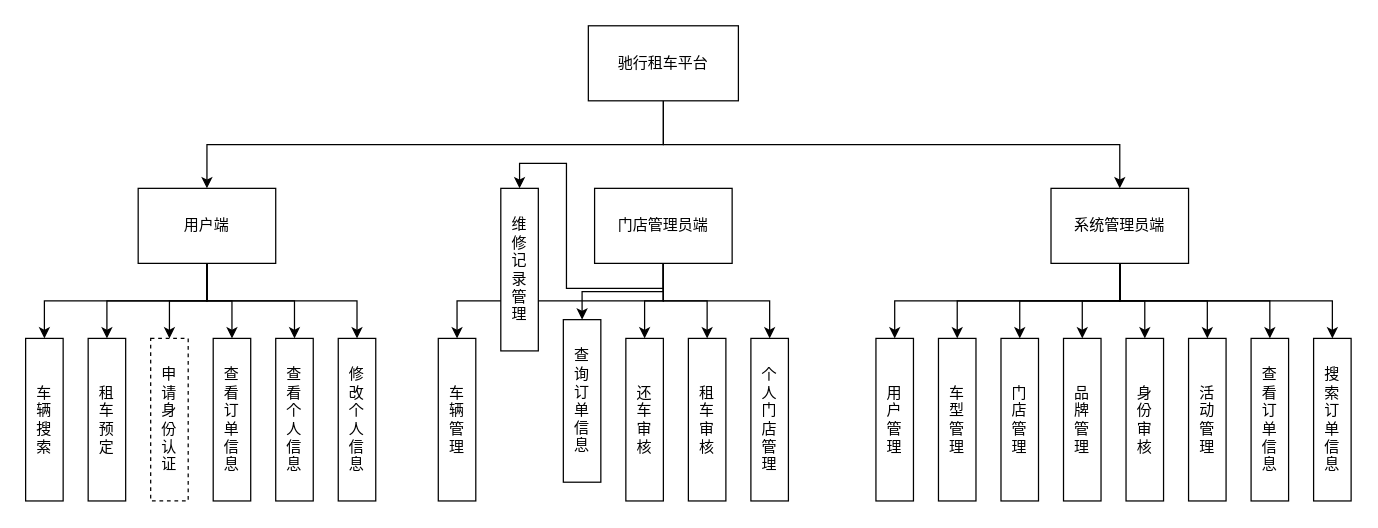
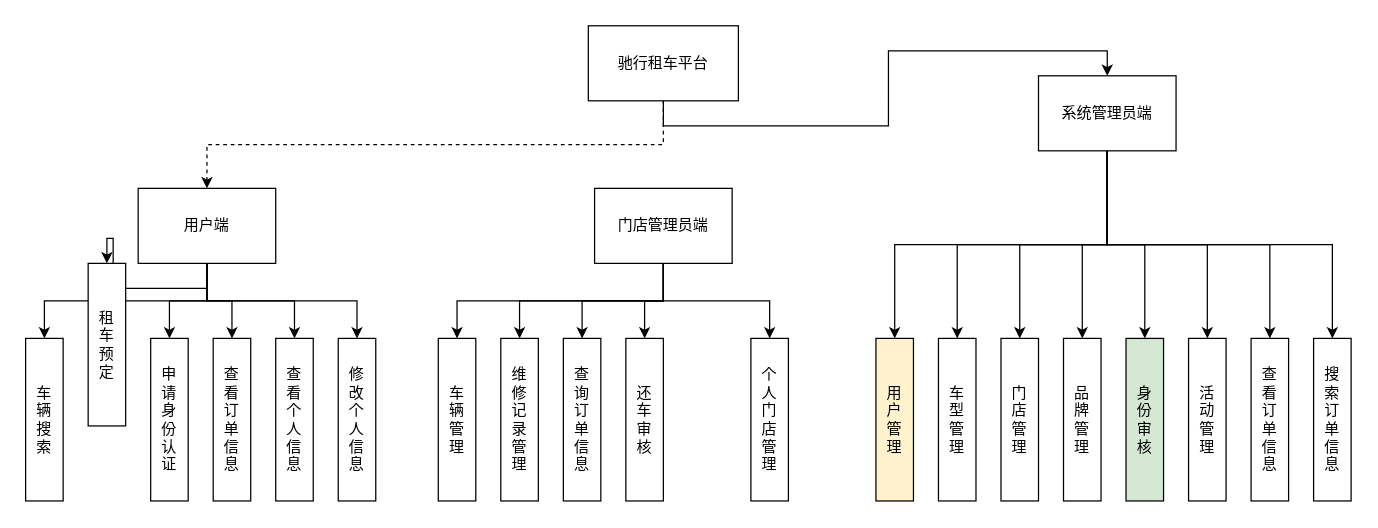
edge "驰行租车平台" -> "用户端": style solid -> dashed
node "系统管理员端": moved (1119, 226) -> (1107, 113)
node "维修记录管理": moved (519, 269) -> (519, 419)
edge "门店管理员端" -> "租车审核": removed
node "查询订单信息": moved (582, 401) -> (582, 419)
node "租车预定": moved (107, 419) -> (107, 344)
node "申请身份认证": style dashed -> solid
node "租车审核": removed
node "用户管理": fillcolor #ffffff -> #fff2cc
node "身份审核": fillcolor #ffffff -> #d5e8d4
